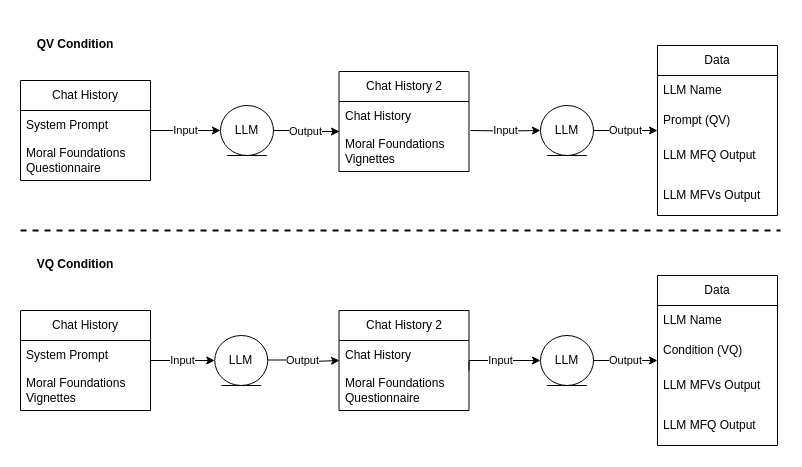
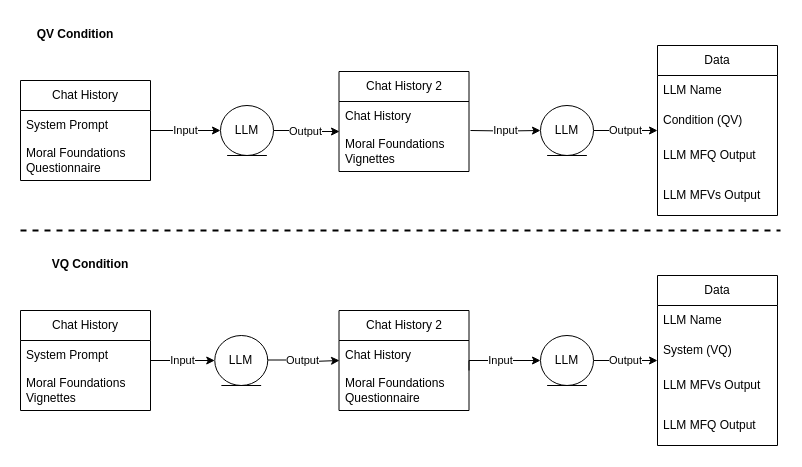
node "QV Condition": moved (76, 51) -> (76, 41)
node "Prompt (QV)": label "Prompt (QV)" -> "Condition (QV)"
node "VQ Condition": moved (76, 271) -> (91, 271)
node "Condition (VQ)": label "Condition (VQ)" -> "System (VQ)"
